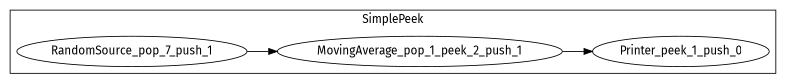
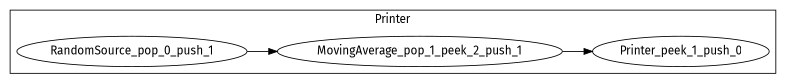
cluster "SimplePeek": label "SimplePeek" -> "Printer"
node "RandomSource_pop_7_push_1": label "RandomSource_pop_7_push_1" -> "RandomSource_pop_0_push_1"
